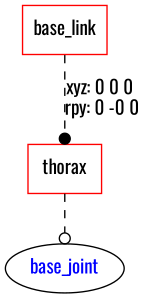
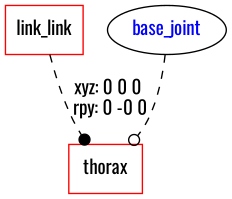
node "base_link": label "base_link" -> "link_link"
edge "thorax" -> "base_joint": reversed
